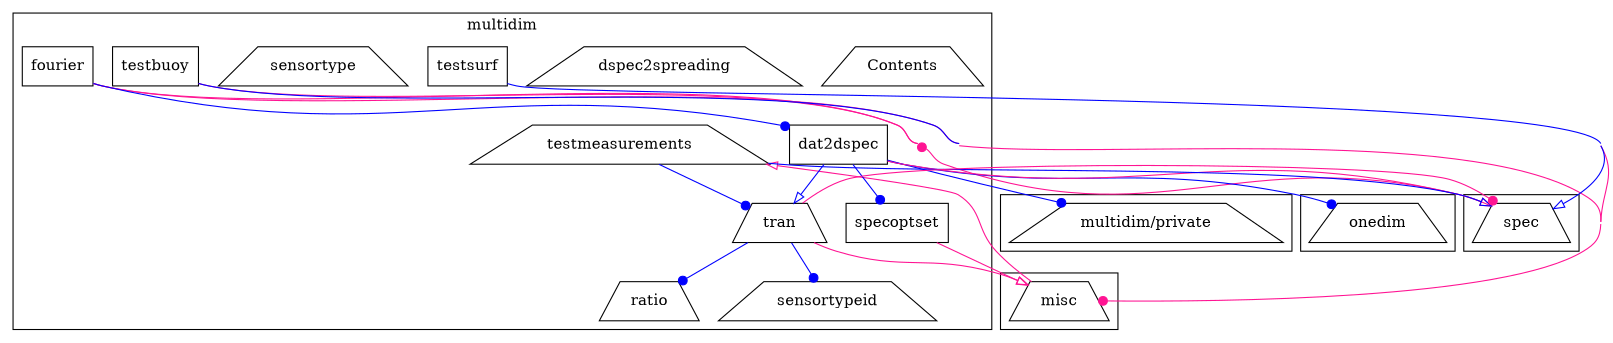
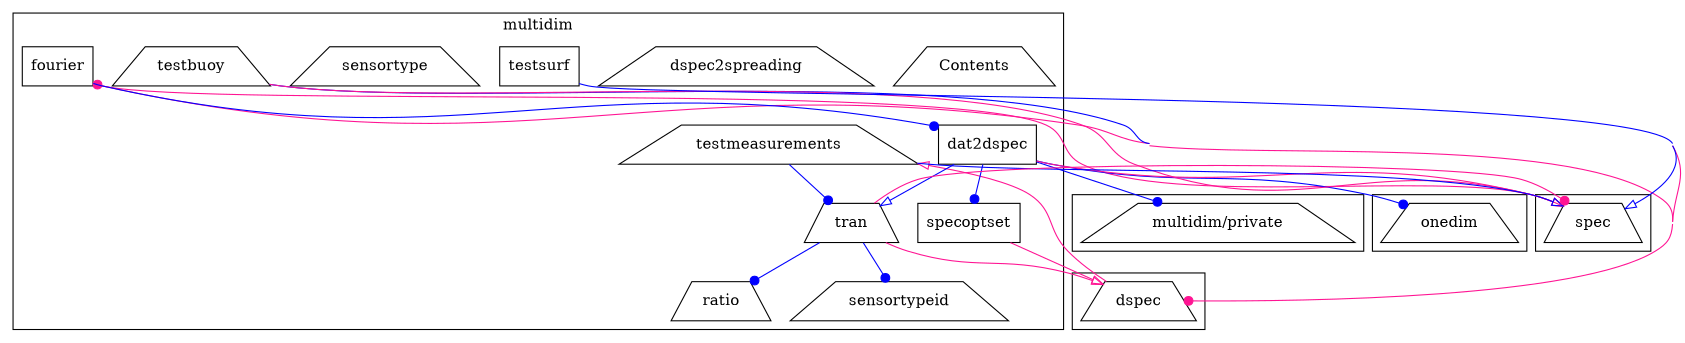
node "testbuoy": shape box -> trapezium
edge "spec" -> "testbuoy": reversed
node "misc": label "misc" -> "dspec"
